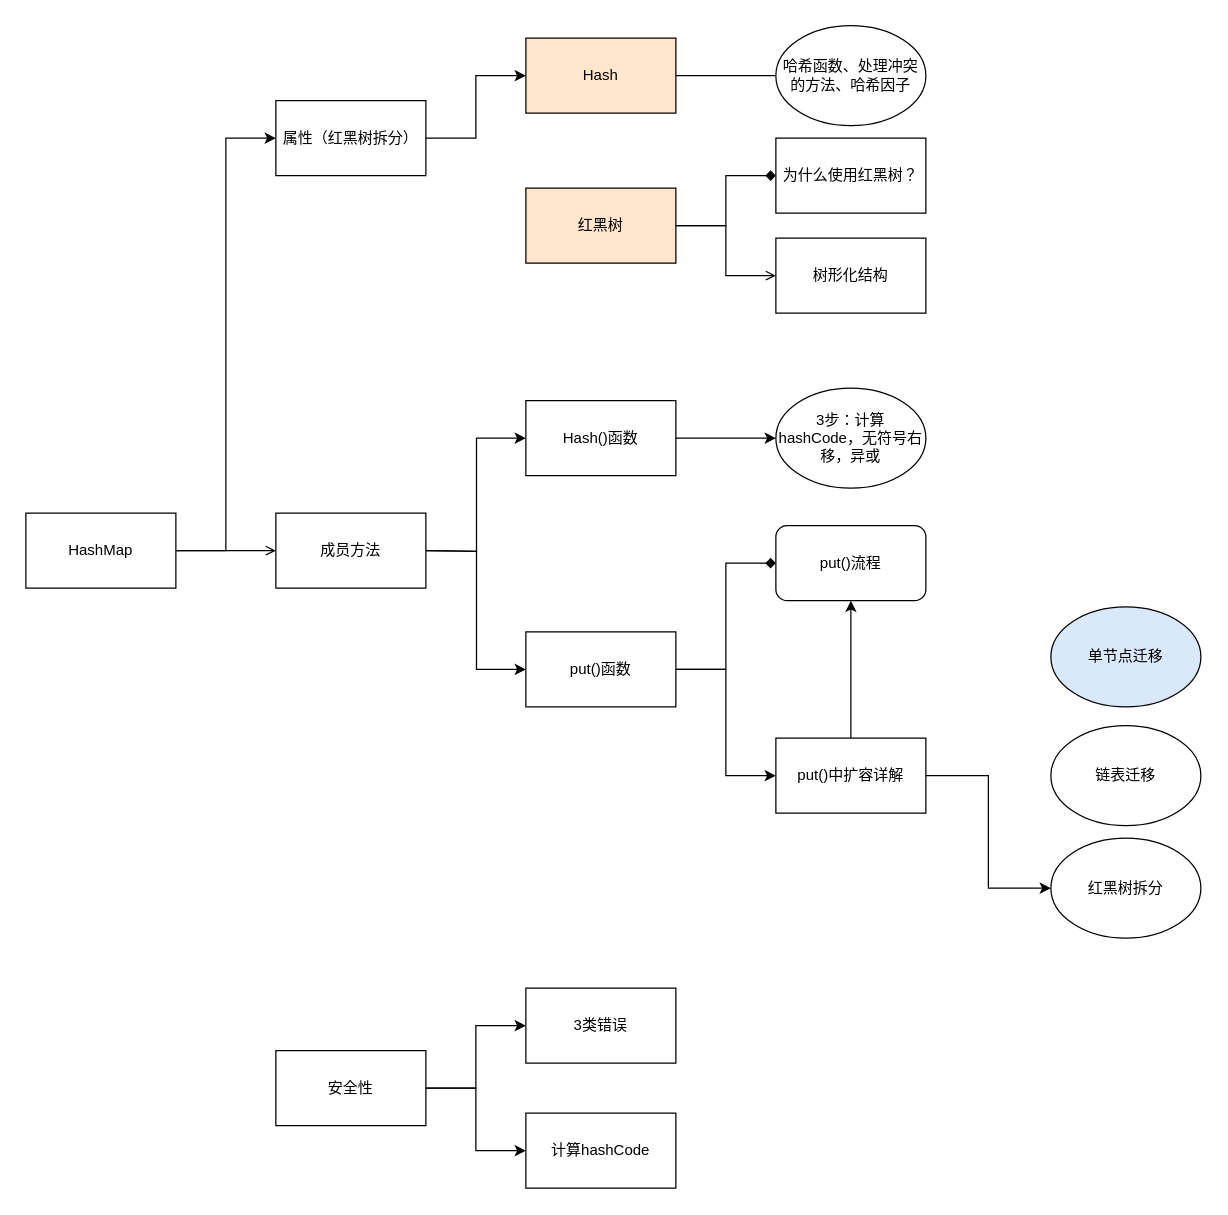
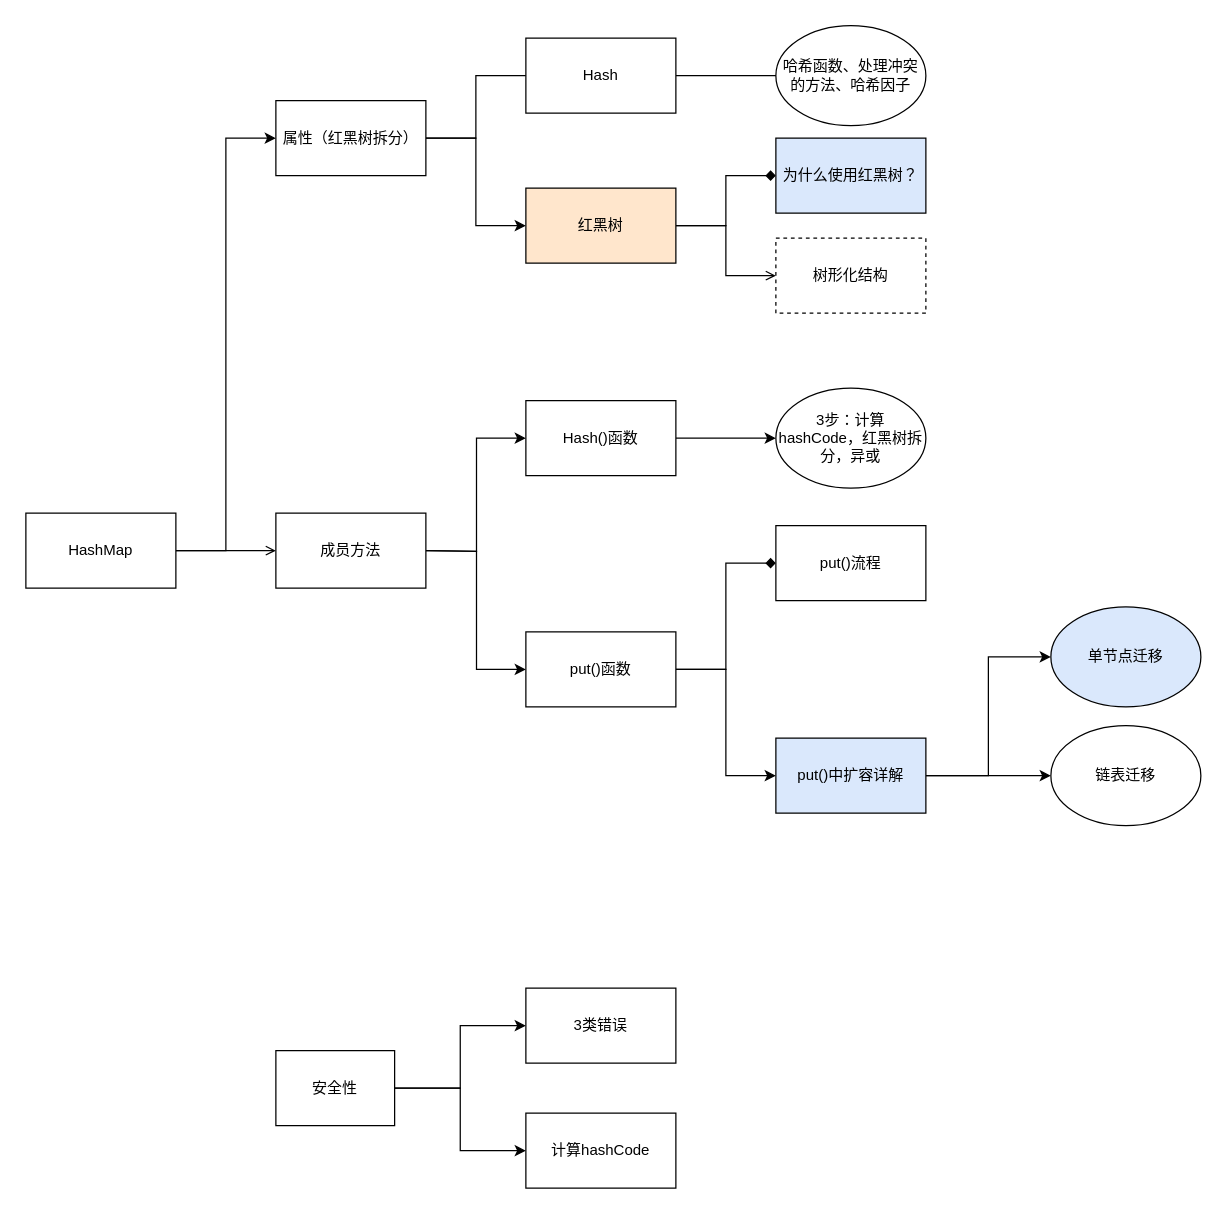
edge "属性（红黑树拆分）" -> "Hash": arrowhead classic -> none
node "Hash": fillcolor #ffe6cc -> #ffffff
node "为什么使用红黑树？": fillcolor #ffffff -> #dae8fc
edge "属性（红黑树拆分）" -> "红黑树": added
node "树形化结构": style solid -> dashed
node "3步：计算hashCode，无符号右移，异或": label "3步：计算hashCode，无符号右移，异或" -> "3步：计算hashCode，红黑树拆分，异或"
node "put()流程": shape rounded rectangle -> rectangle
edge "put()中扩容详解" -> "put()流程": now "put()中扩容详解" -> "单节点迁移"
node "put()中扩容详解": fillcolor #ffffff -> #dae8fc
edge "put()中扩容详解" -> "链表迁移": added
edge "put()中扩容详解" -> "红黑树拆分": removed
node "红黑树拆分": removed
node "安全性": size 150x75 -> 119x75
